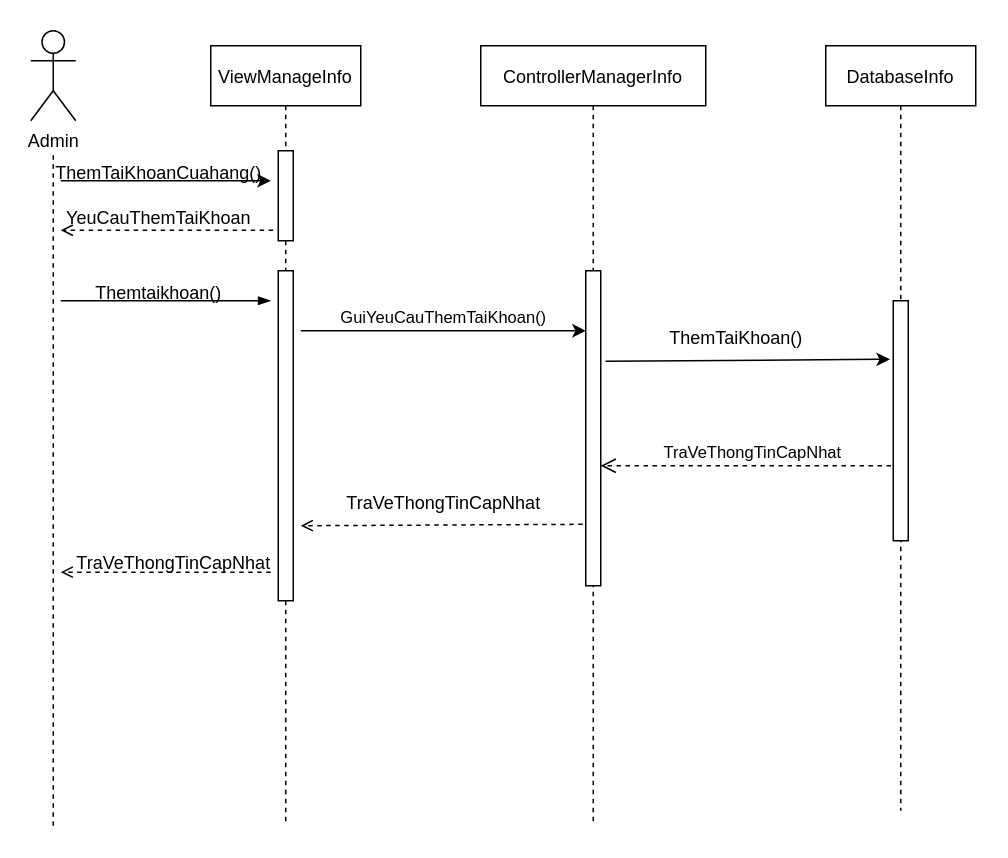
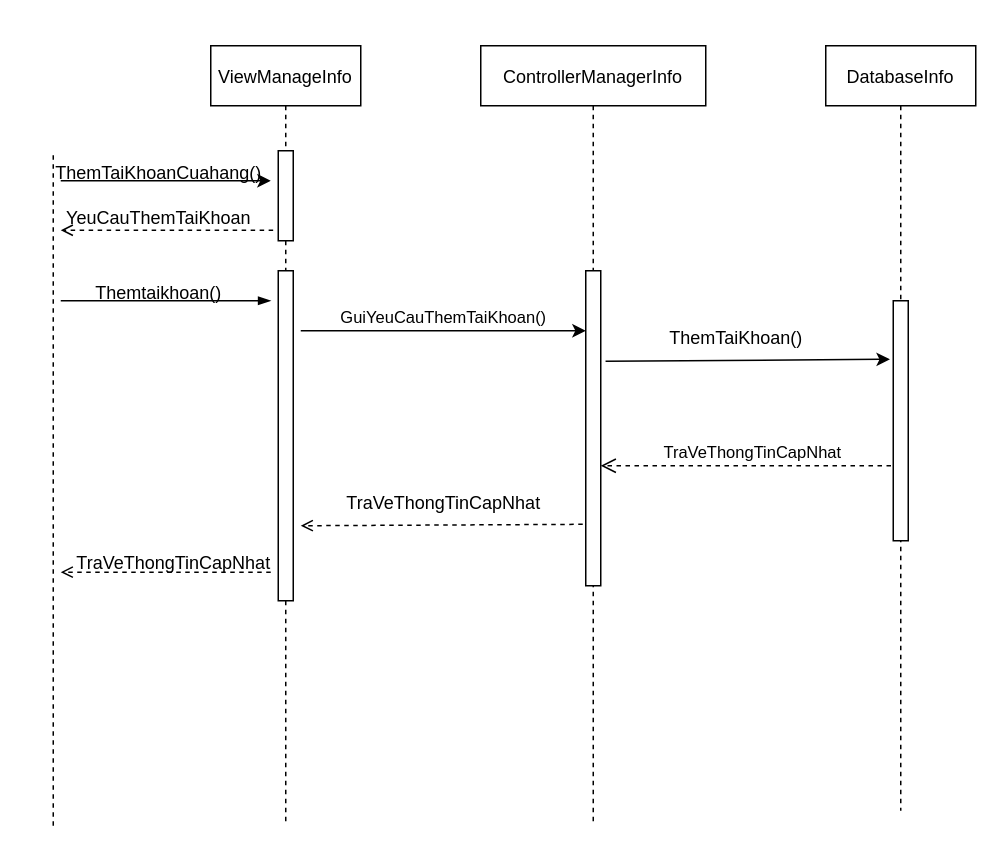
node "Admin": removed
